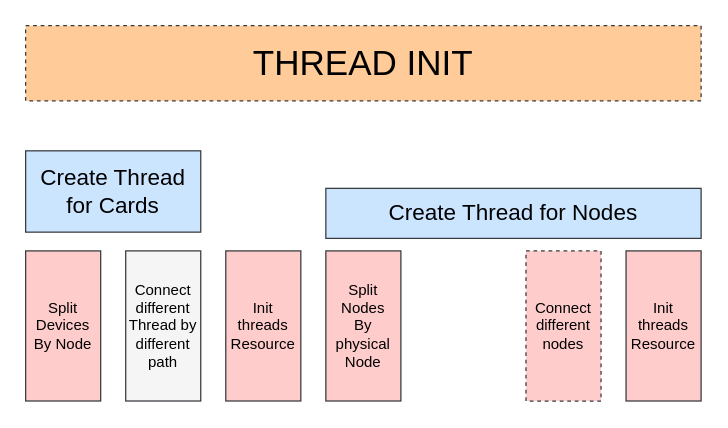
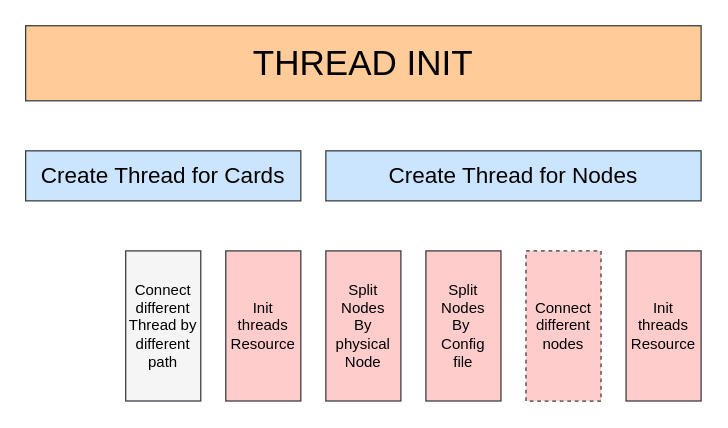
node "THREAD INIT": style dashed -> solid
node "Create Thread for Cards": size 175x81 -> 275x50
node "Create Thread for Nodes": moved (513, 213) -> (513, 176)
node "Split Devices By Node": removed
node "Split Nodes By Config file": added
